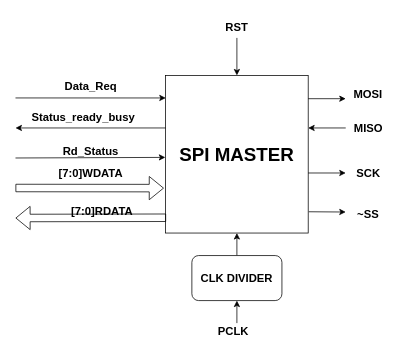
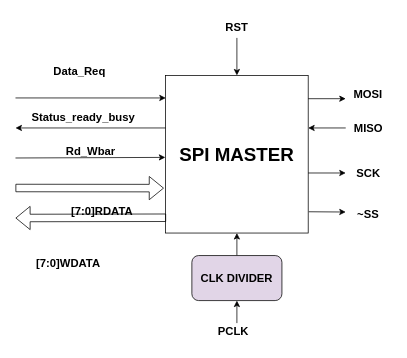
node "Data_Req": moved (90, 83) -> (79, 68)
node "Rd_Status": label "Rd_Status" -> "Rd_Wbar"
node "[7:0]WDATA": moved (90, 173) -> (68, 263)
node "CLK DIVIDER": fillcolor #ffffff -> #e1d5e7
